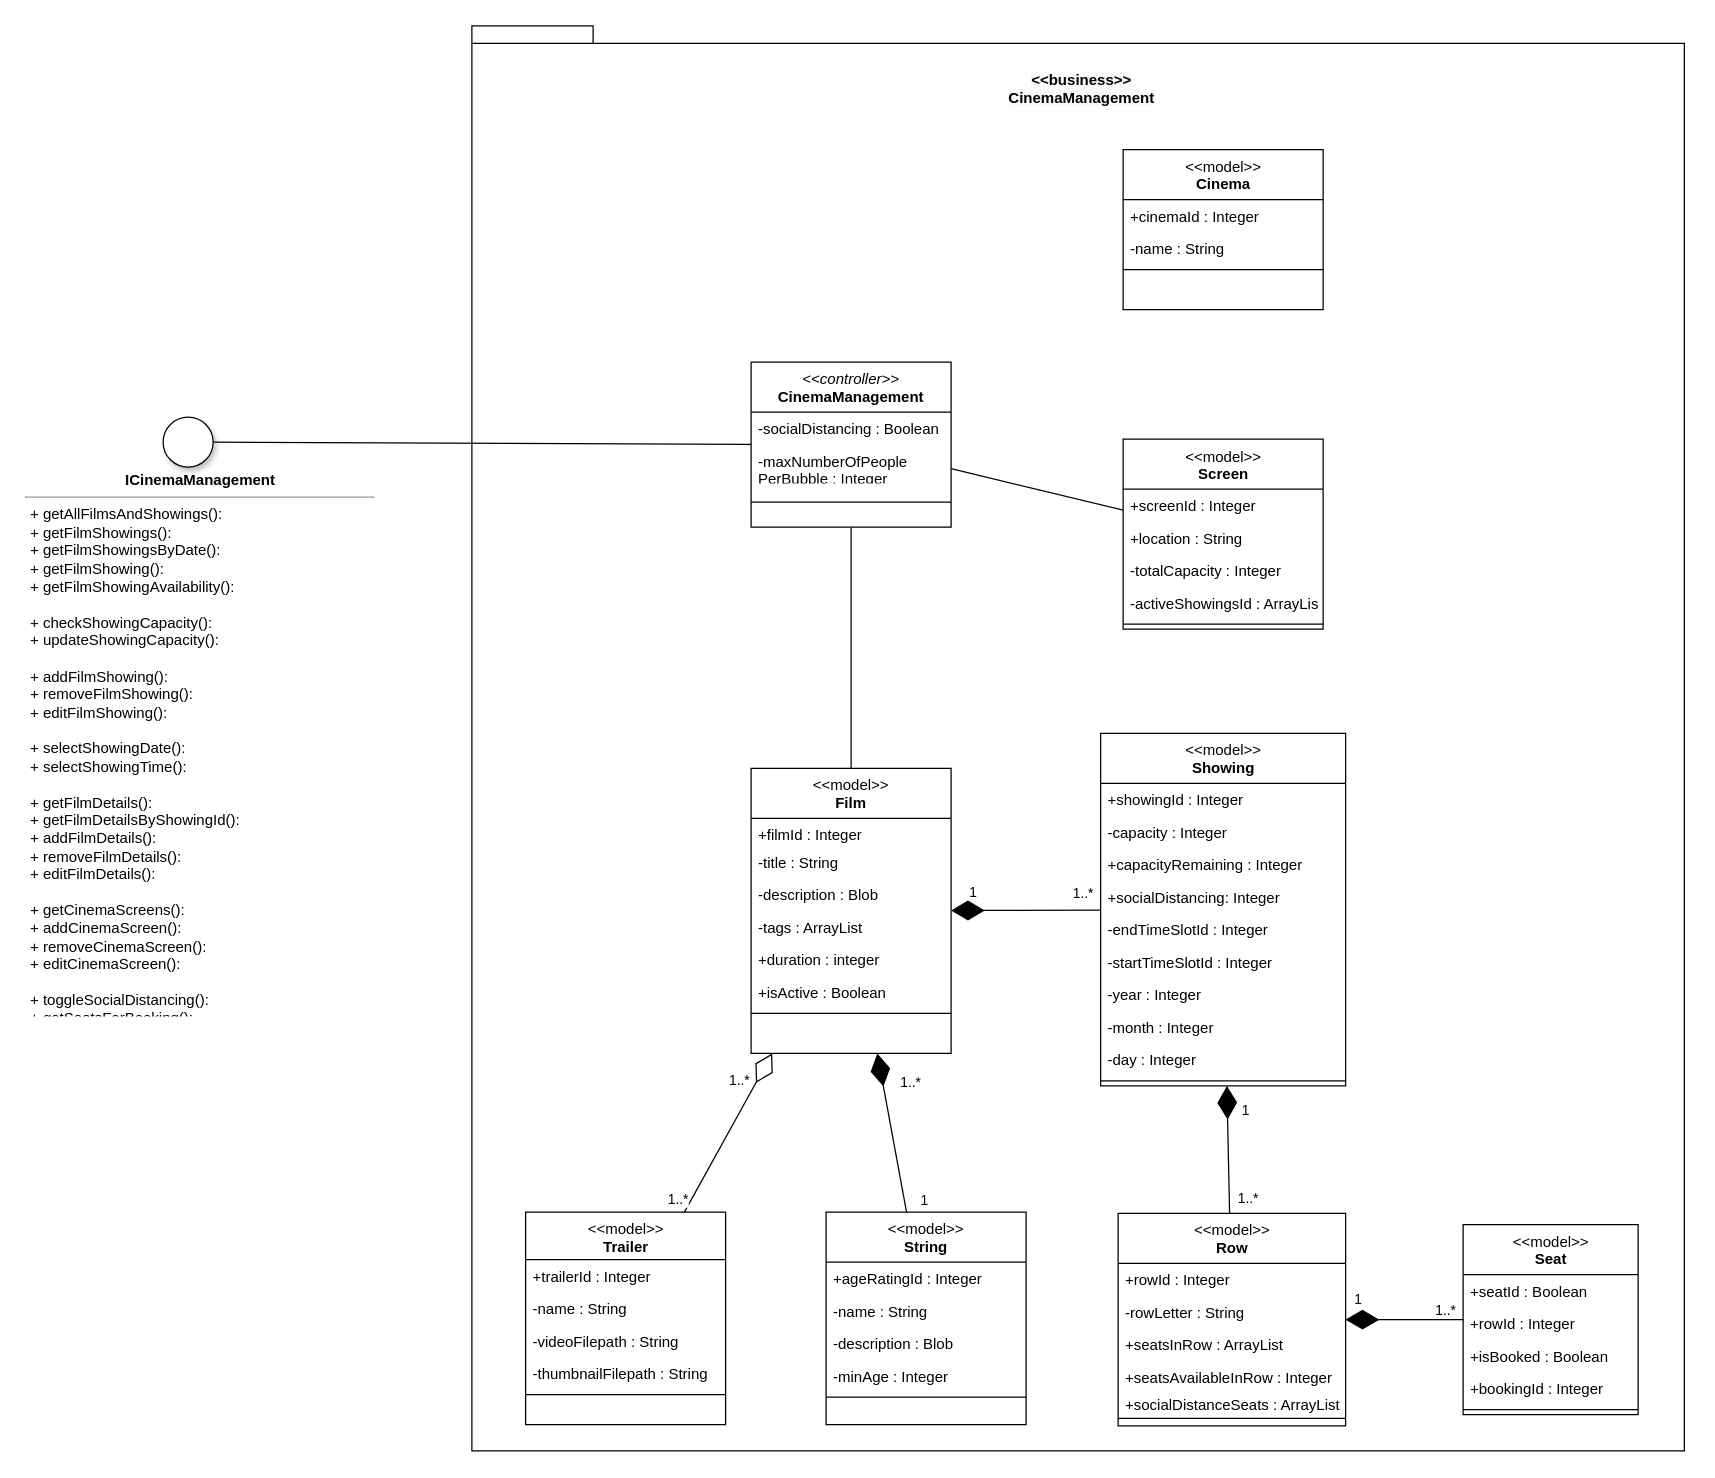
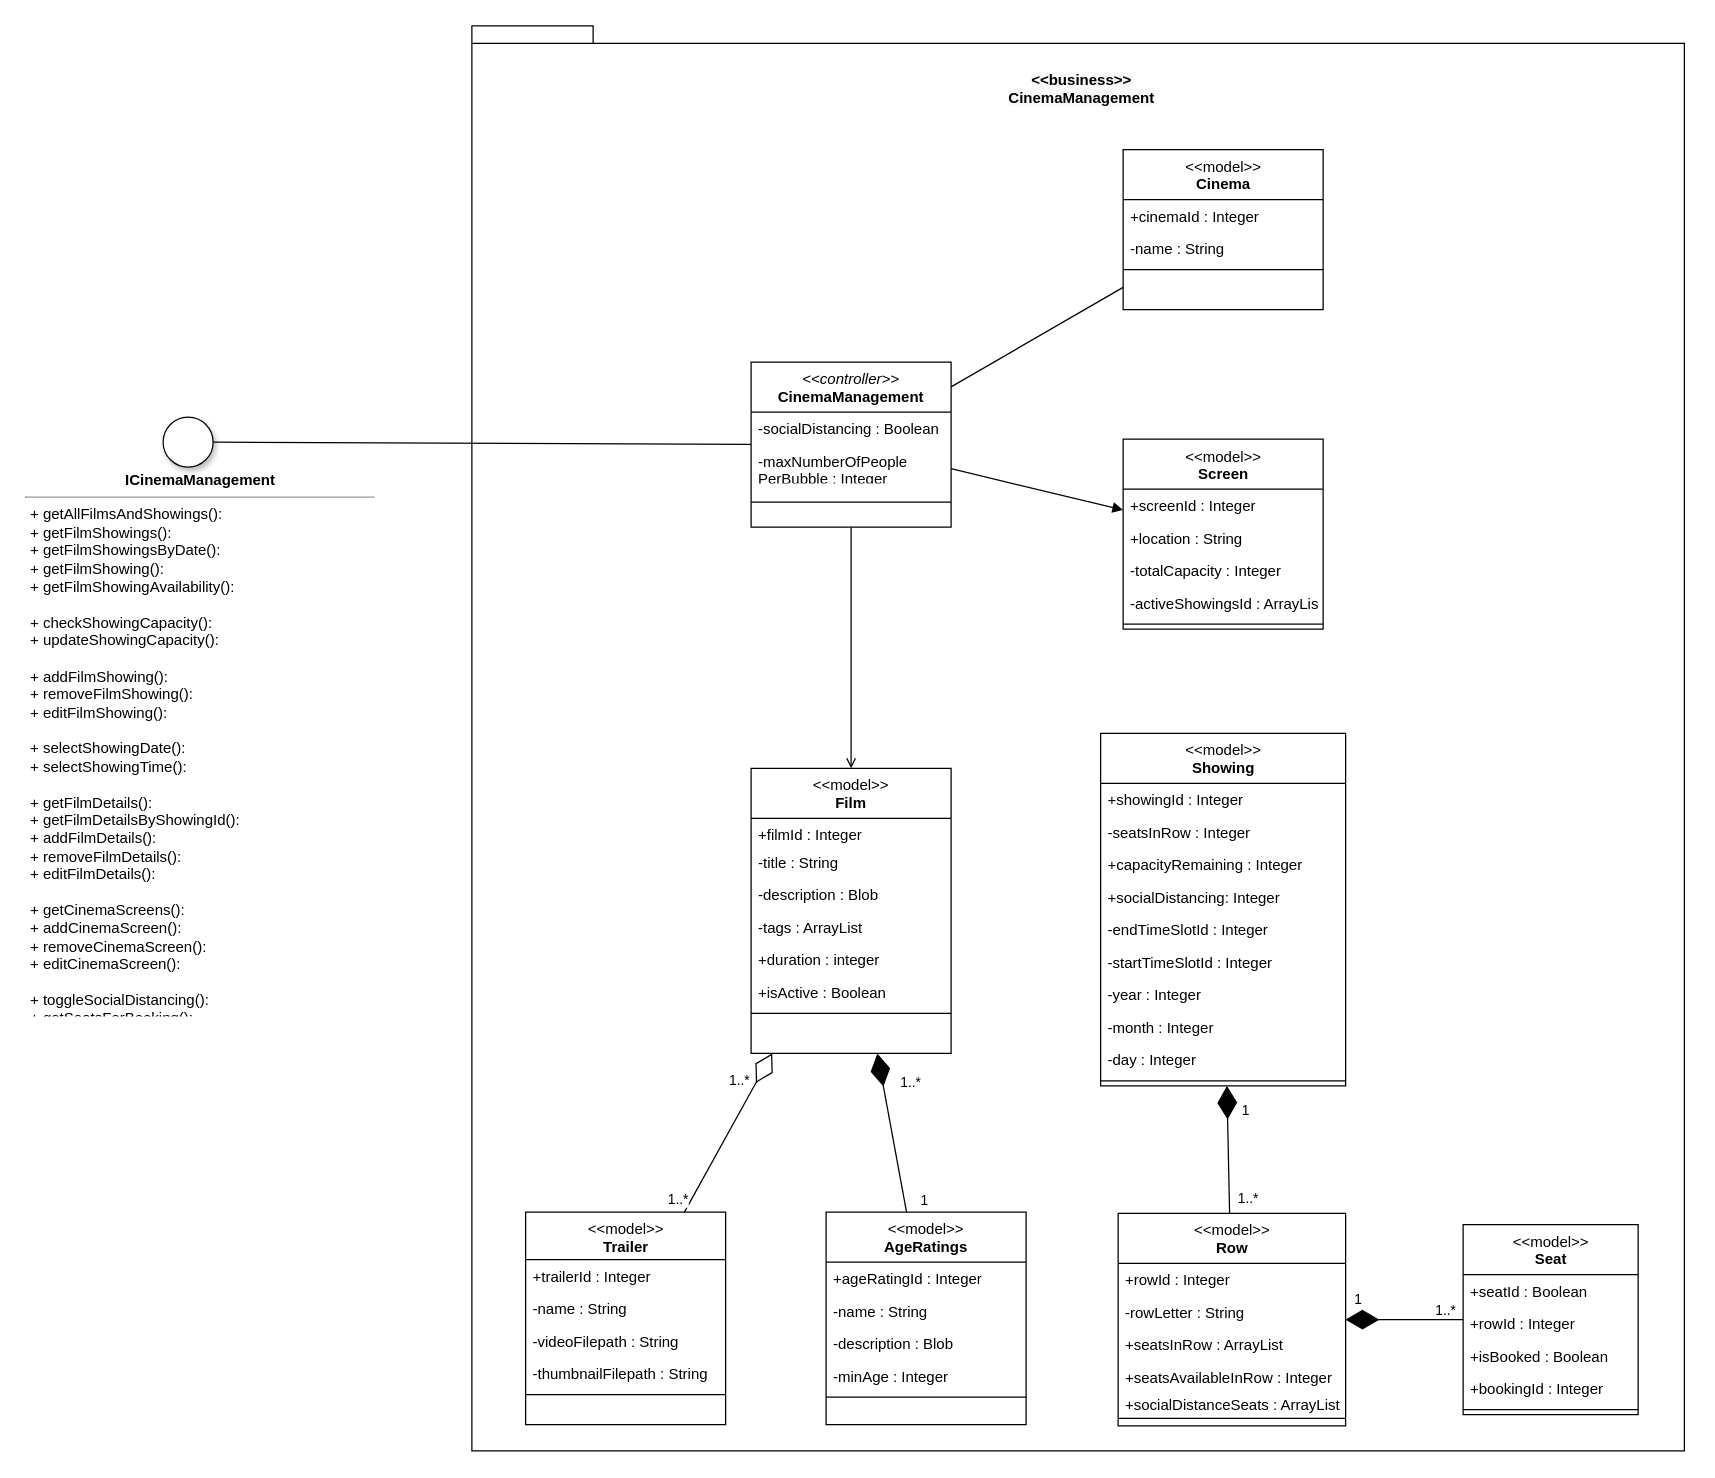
edge "<<model>> Cinema" -- "<<controller>>CinemaManagement": added
edge "<<controller>>CinemaManagement" -- "<<model>> Screen": arrowhead none -> block
edge "<<controller>>CinemaManagement" -- "<<model>> Film": arrowhead none -> open
node "-capacity : Integer": label "-capacity : Integer" -> "-seatsInRow : Integer"
edge "<<model>> Showing" -> "<<model>> Film": removed, labels "1..*", "1"
node "<<model>> String": label "<<model>> String" -> "<<model>> AgeRatings"
